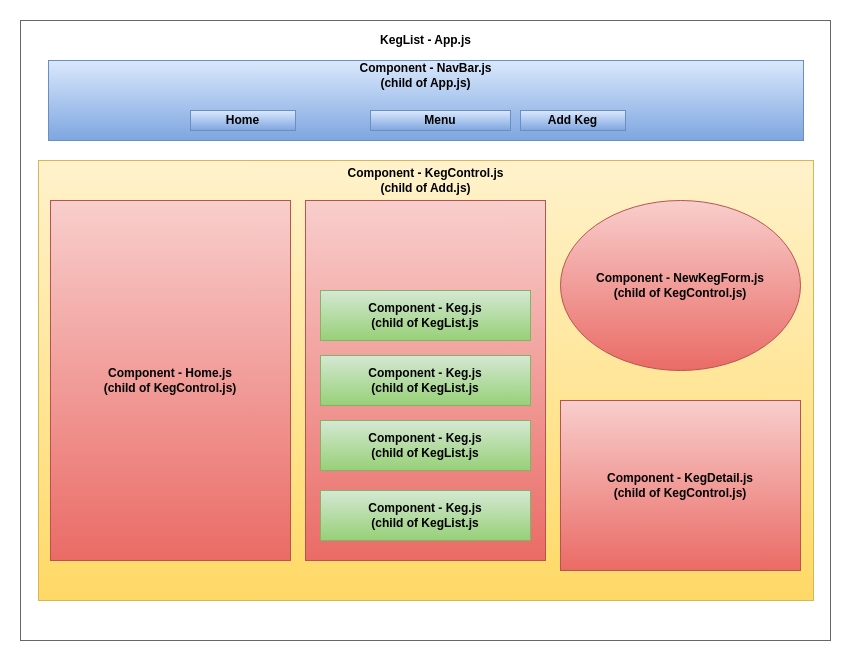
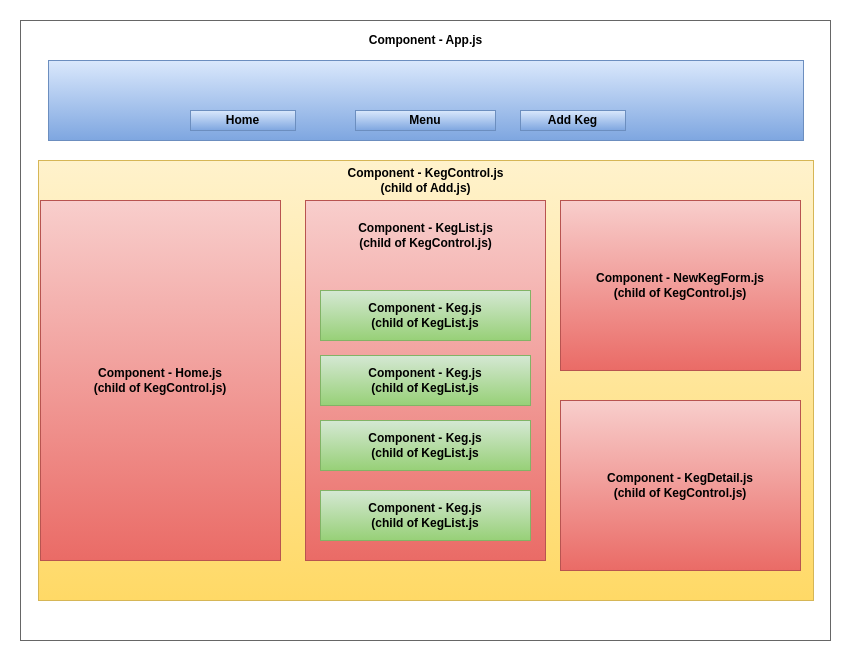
node "KegList - App.js": label "KegList - App.js" -> "Component - App.js"
node "Component - NavBar.js (child of App.js)": removed
node "Menu": moved (441, 121) -> (426, 121)
node "Component - KegList.js (child of KegControl.js)": added
node "Component - NewKegForm.js (child of KegControl.js)": shape ellipse -> rectangle
node "Component - Home.js (child of KegControl.js)": moved (171, 381) -> (161, 381)
